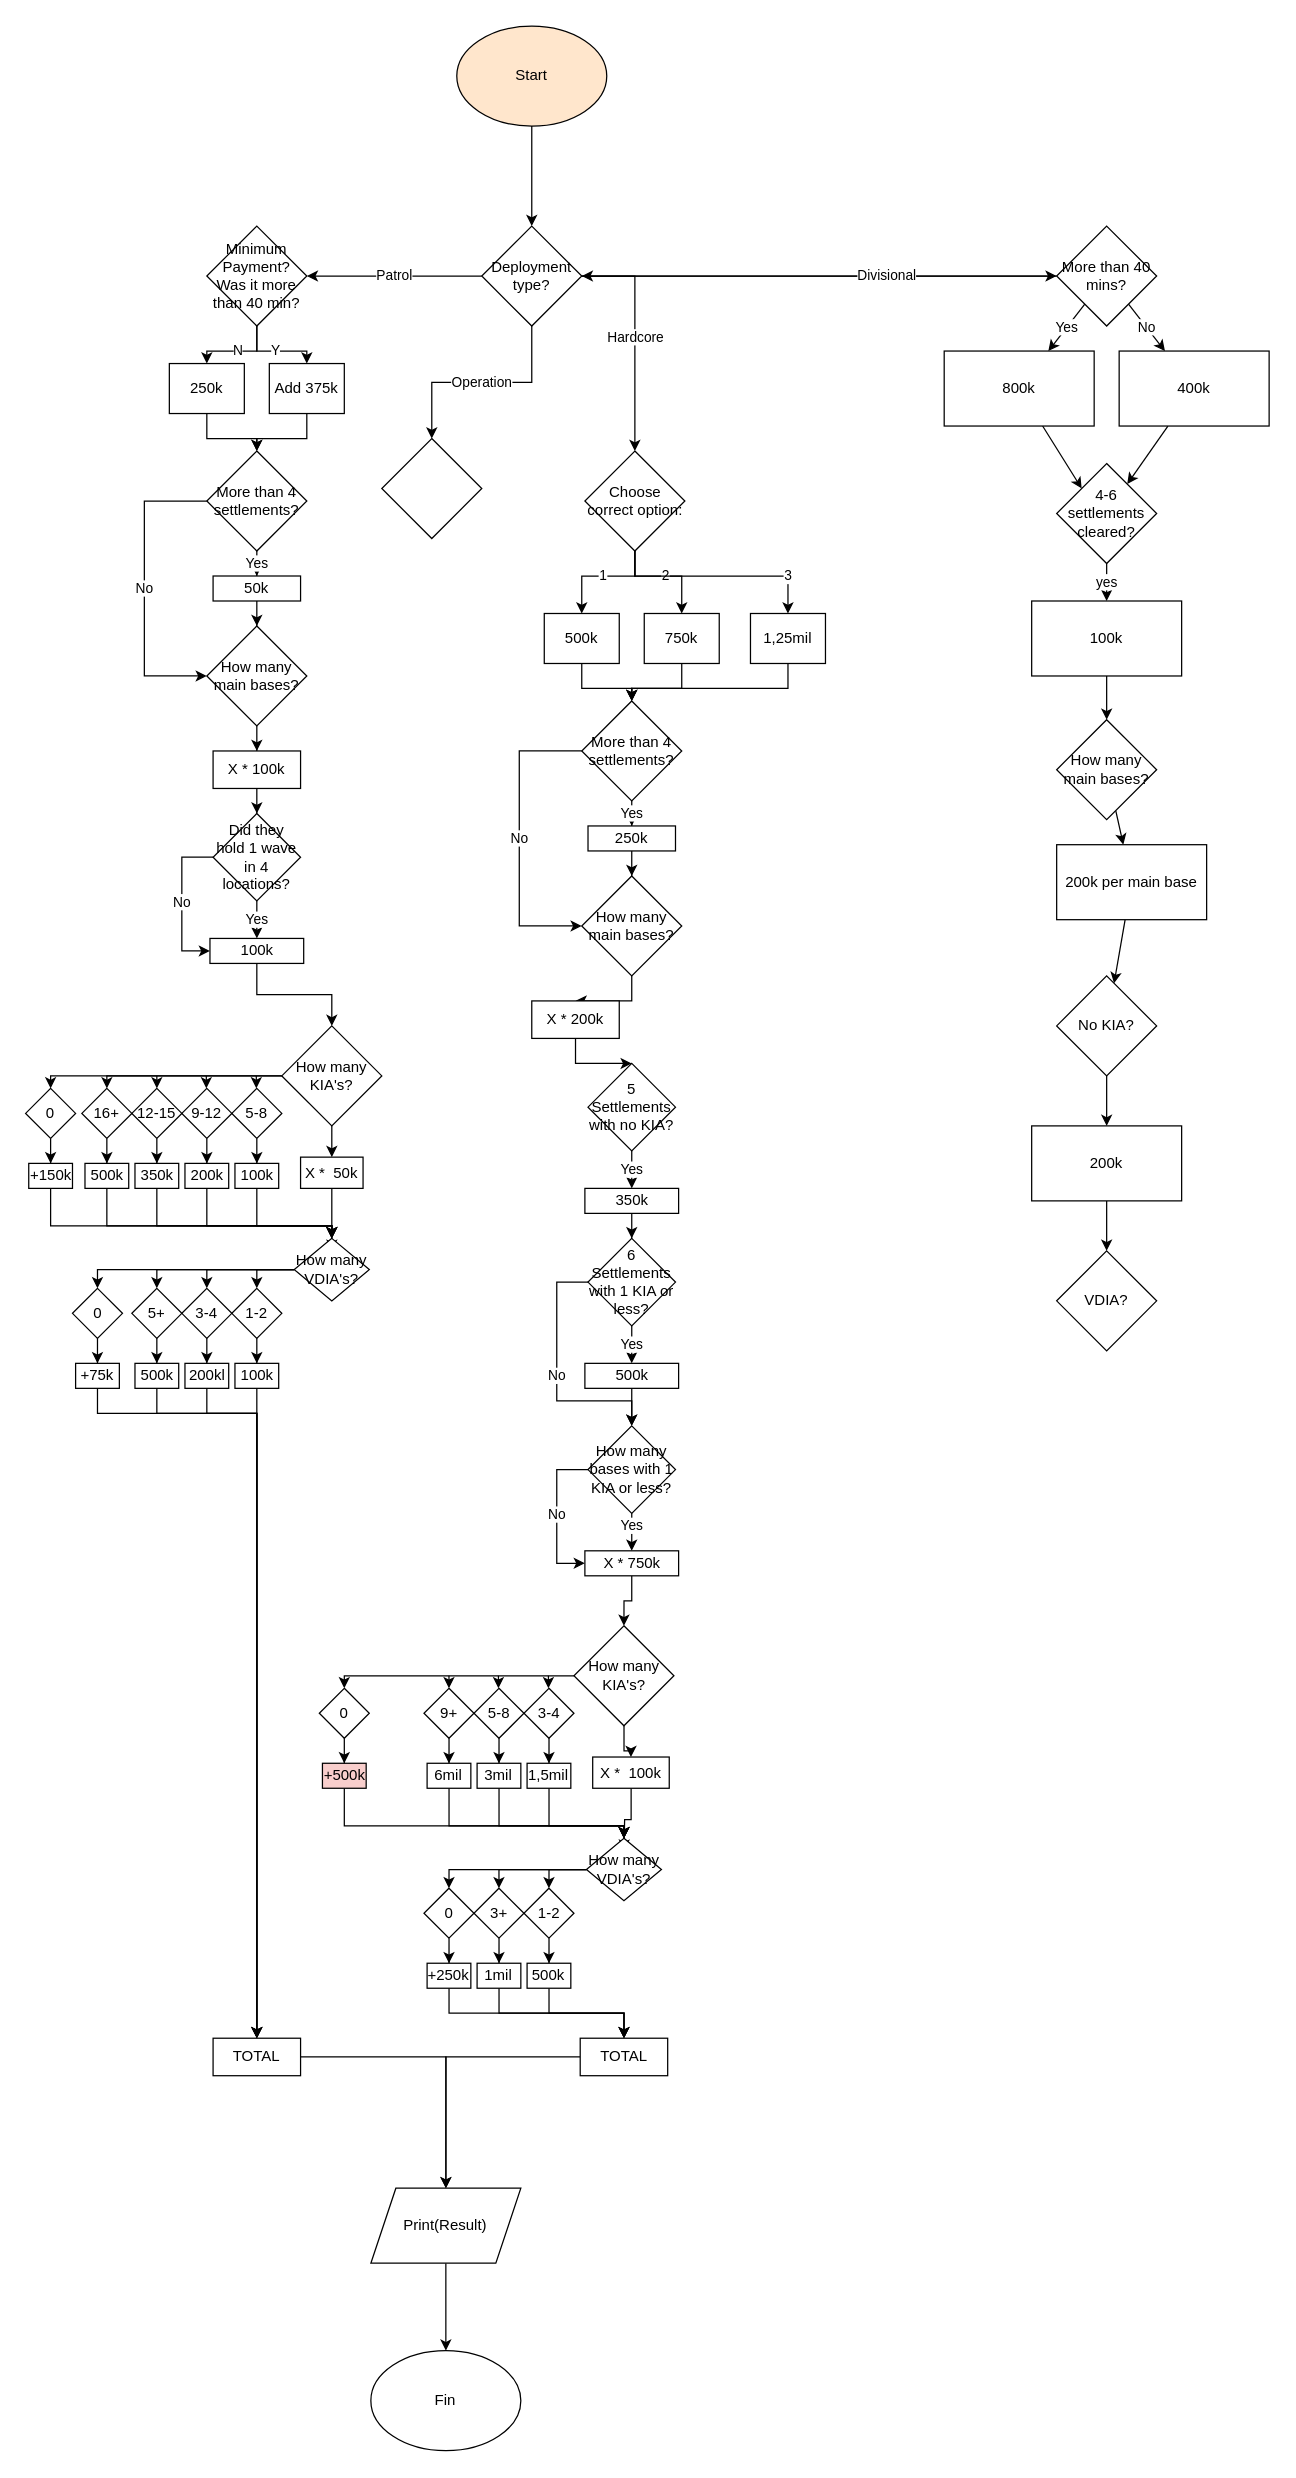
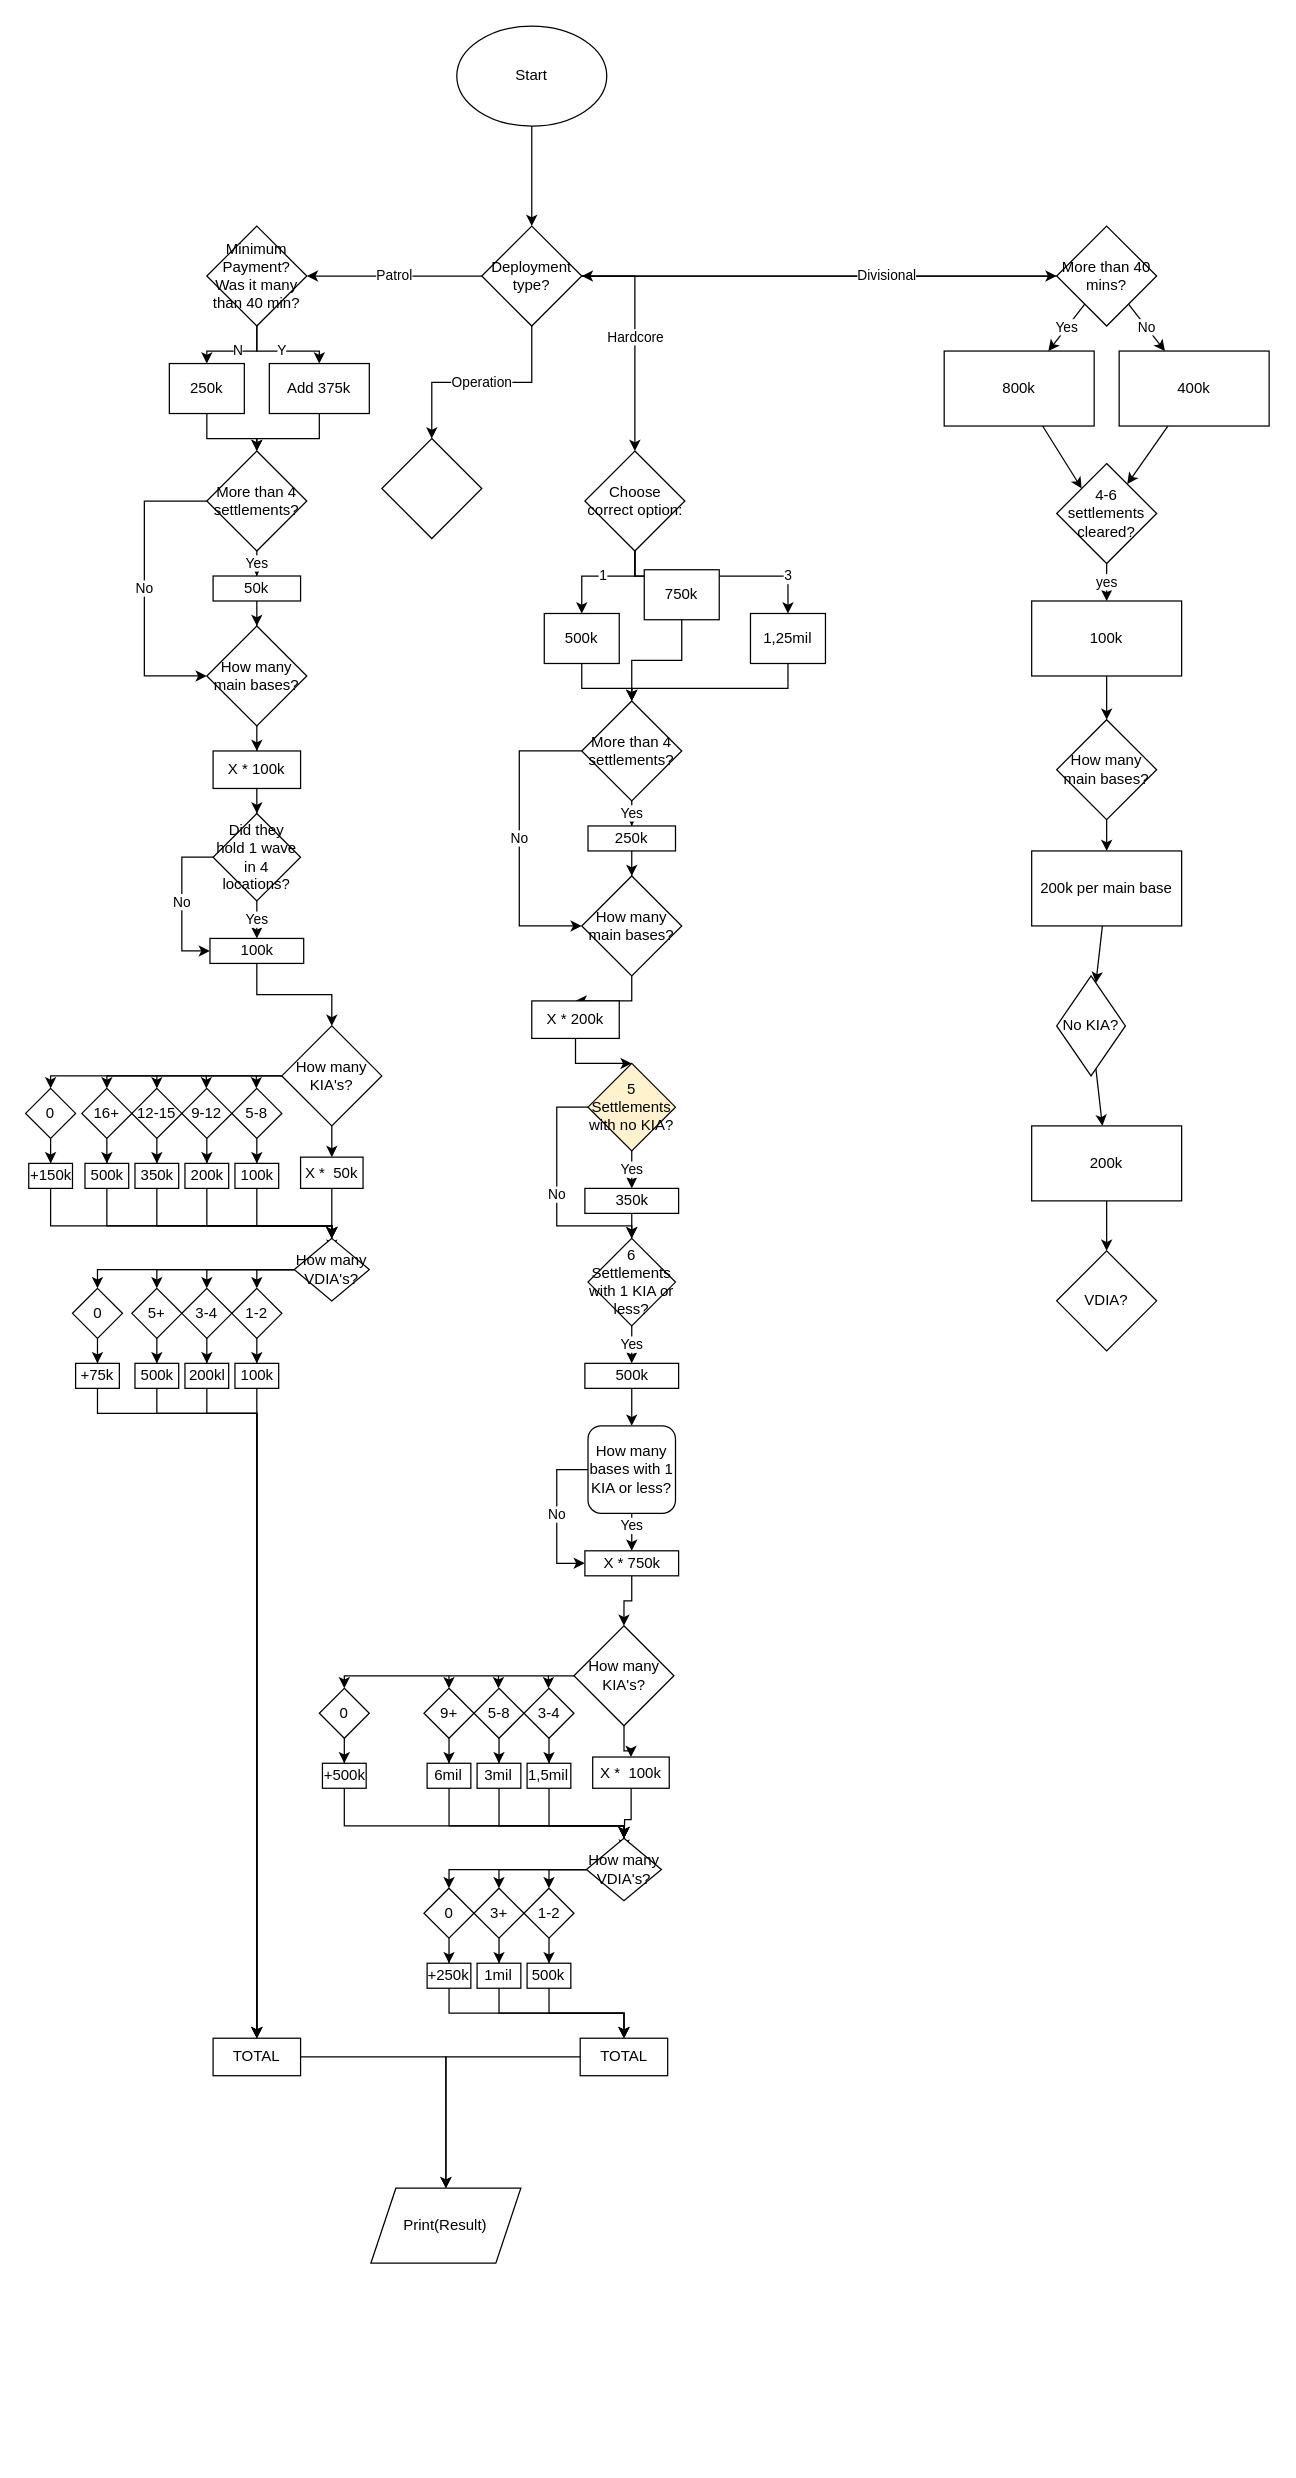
node "Start": fillcolor #ffe6cc -> #ffffff
node "Minimum Payment? Was it more than 40 min?": label "Minimum Payment? Was it more than 40 min?" -> "Minimum Payment? Was it many than 40 min?"
node "Add 375k": size 75x50 -> 100x50
node "750k": moved (682, 638) -> (682, 594)
node "200k per main base": moved (1132, 882) -> (1107, 888)
node "No KIA?": size 100x100 -> 69x100
node "5 Settlements with no KIA?": fillcolor #ffffff -> #fff2cc
edge "5 Settlements with no KIA?" -> "6 Settlements with 1 KIA or less?": added, label "No"
edge "6 Settlements with 1 KIA or less?" -> "How many bases with 1 KIA or less?": removed, label "No"
node "How many bases with 1 KIA or less?": shape diamond -> rounded rectangle
node "+500k": fillcolor #f8cecc -> #ffffff
edge "Print(Result)" -> "Fin": removed
node "Fin": removed
